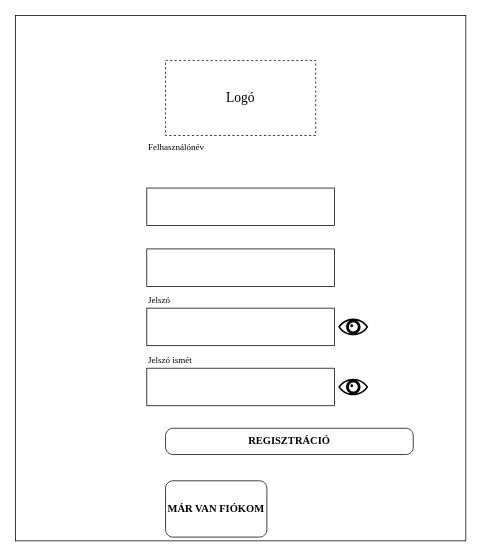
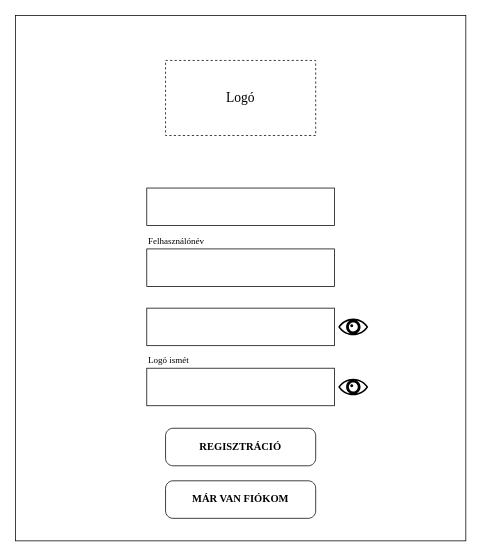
node "Felhasználónév": moved (186, 147) -> (186, 241)
node "Jelszó": removed
node "Jelszó ismét": label "Jelszó ismét" -> "Logó ismét"
node "REGISZTRÁCIÓ": size 248x26 -> 150x38
node "MÁR VAN FIÓKOM": size 101x56 -> 150x38
